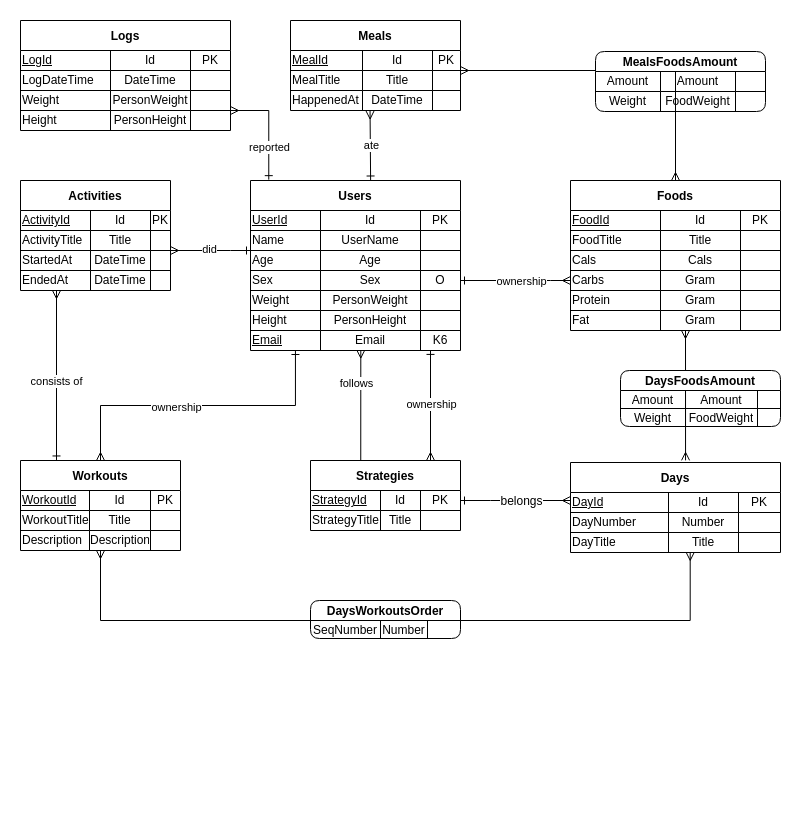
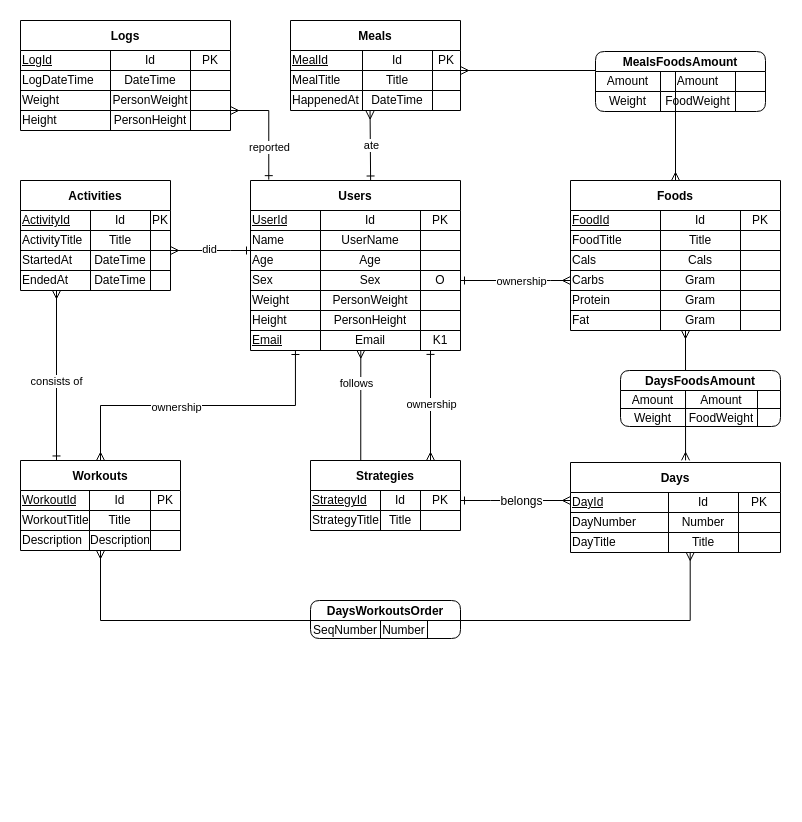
node "K6": label "K6" -> "K1"
